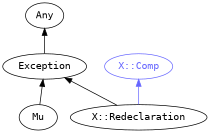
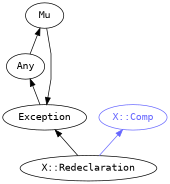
edge "Any" -> "Mu": added
